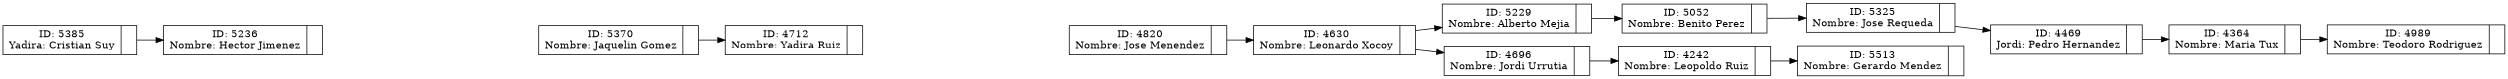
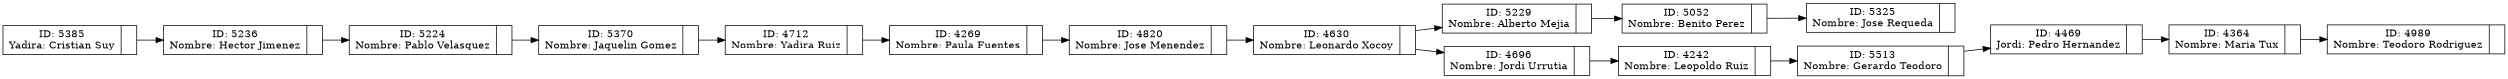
edge "ID: 5325" -> "ID: 4469": now "ID: 5513" -> "ID: 4469"
node "ID: 5224": added
node "ID: 4269": added
node "ID: 5513": text "Nombre: Gerardo Mendez" -> "Nombre: Gerardo Teodoro"
